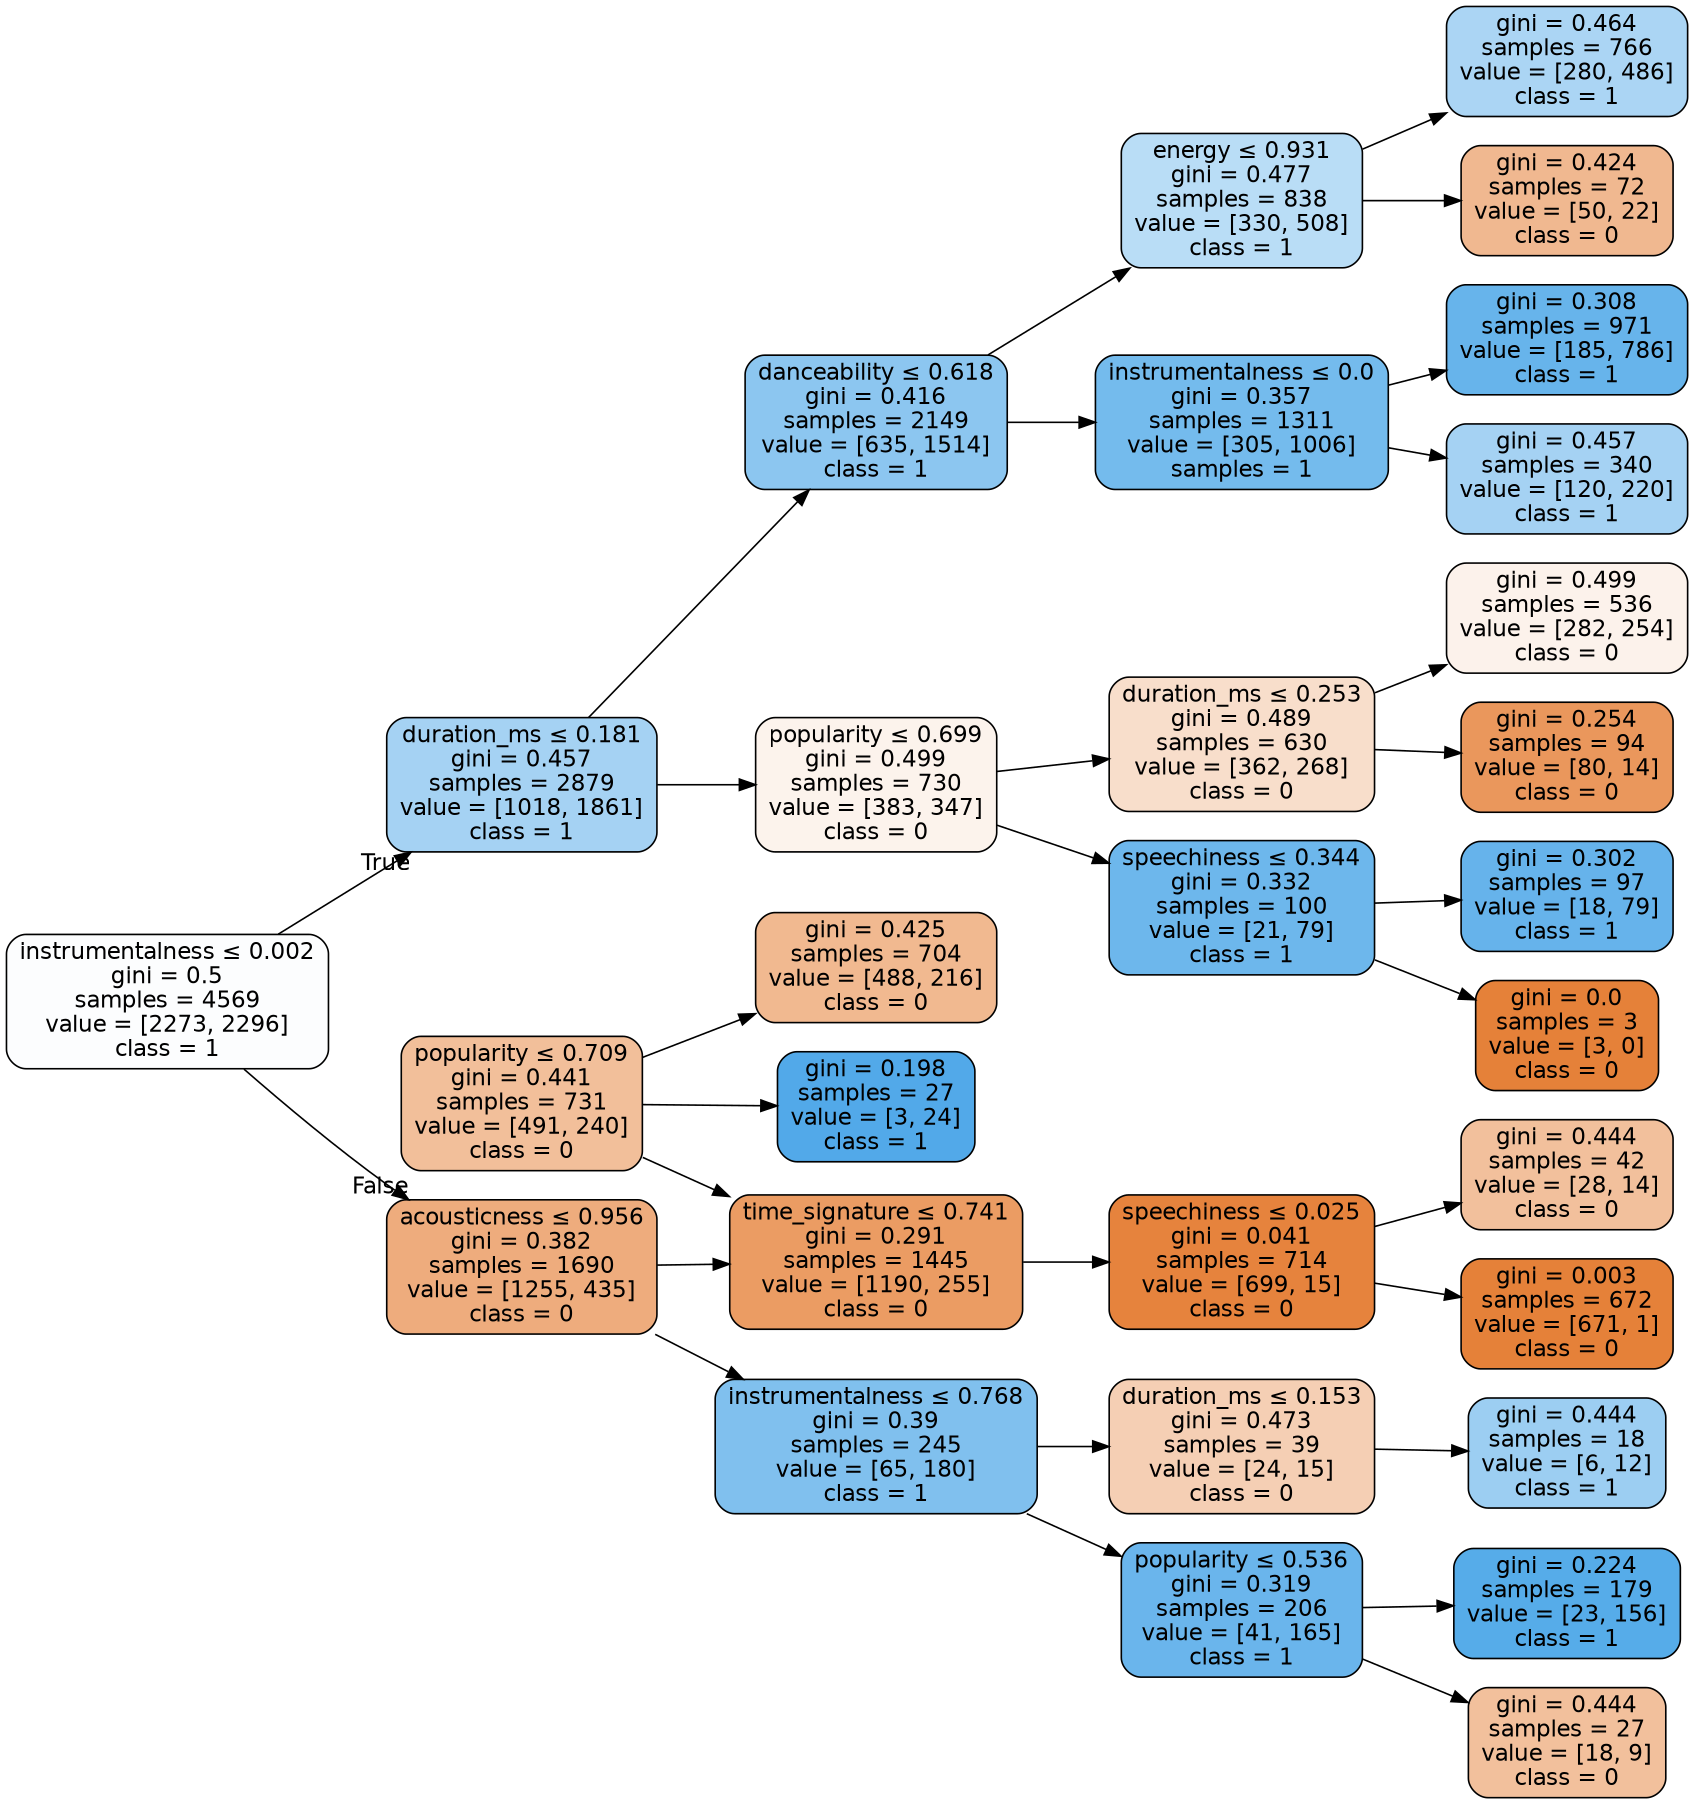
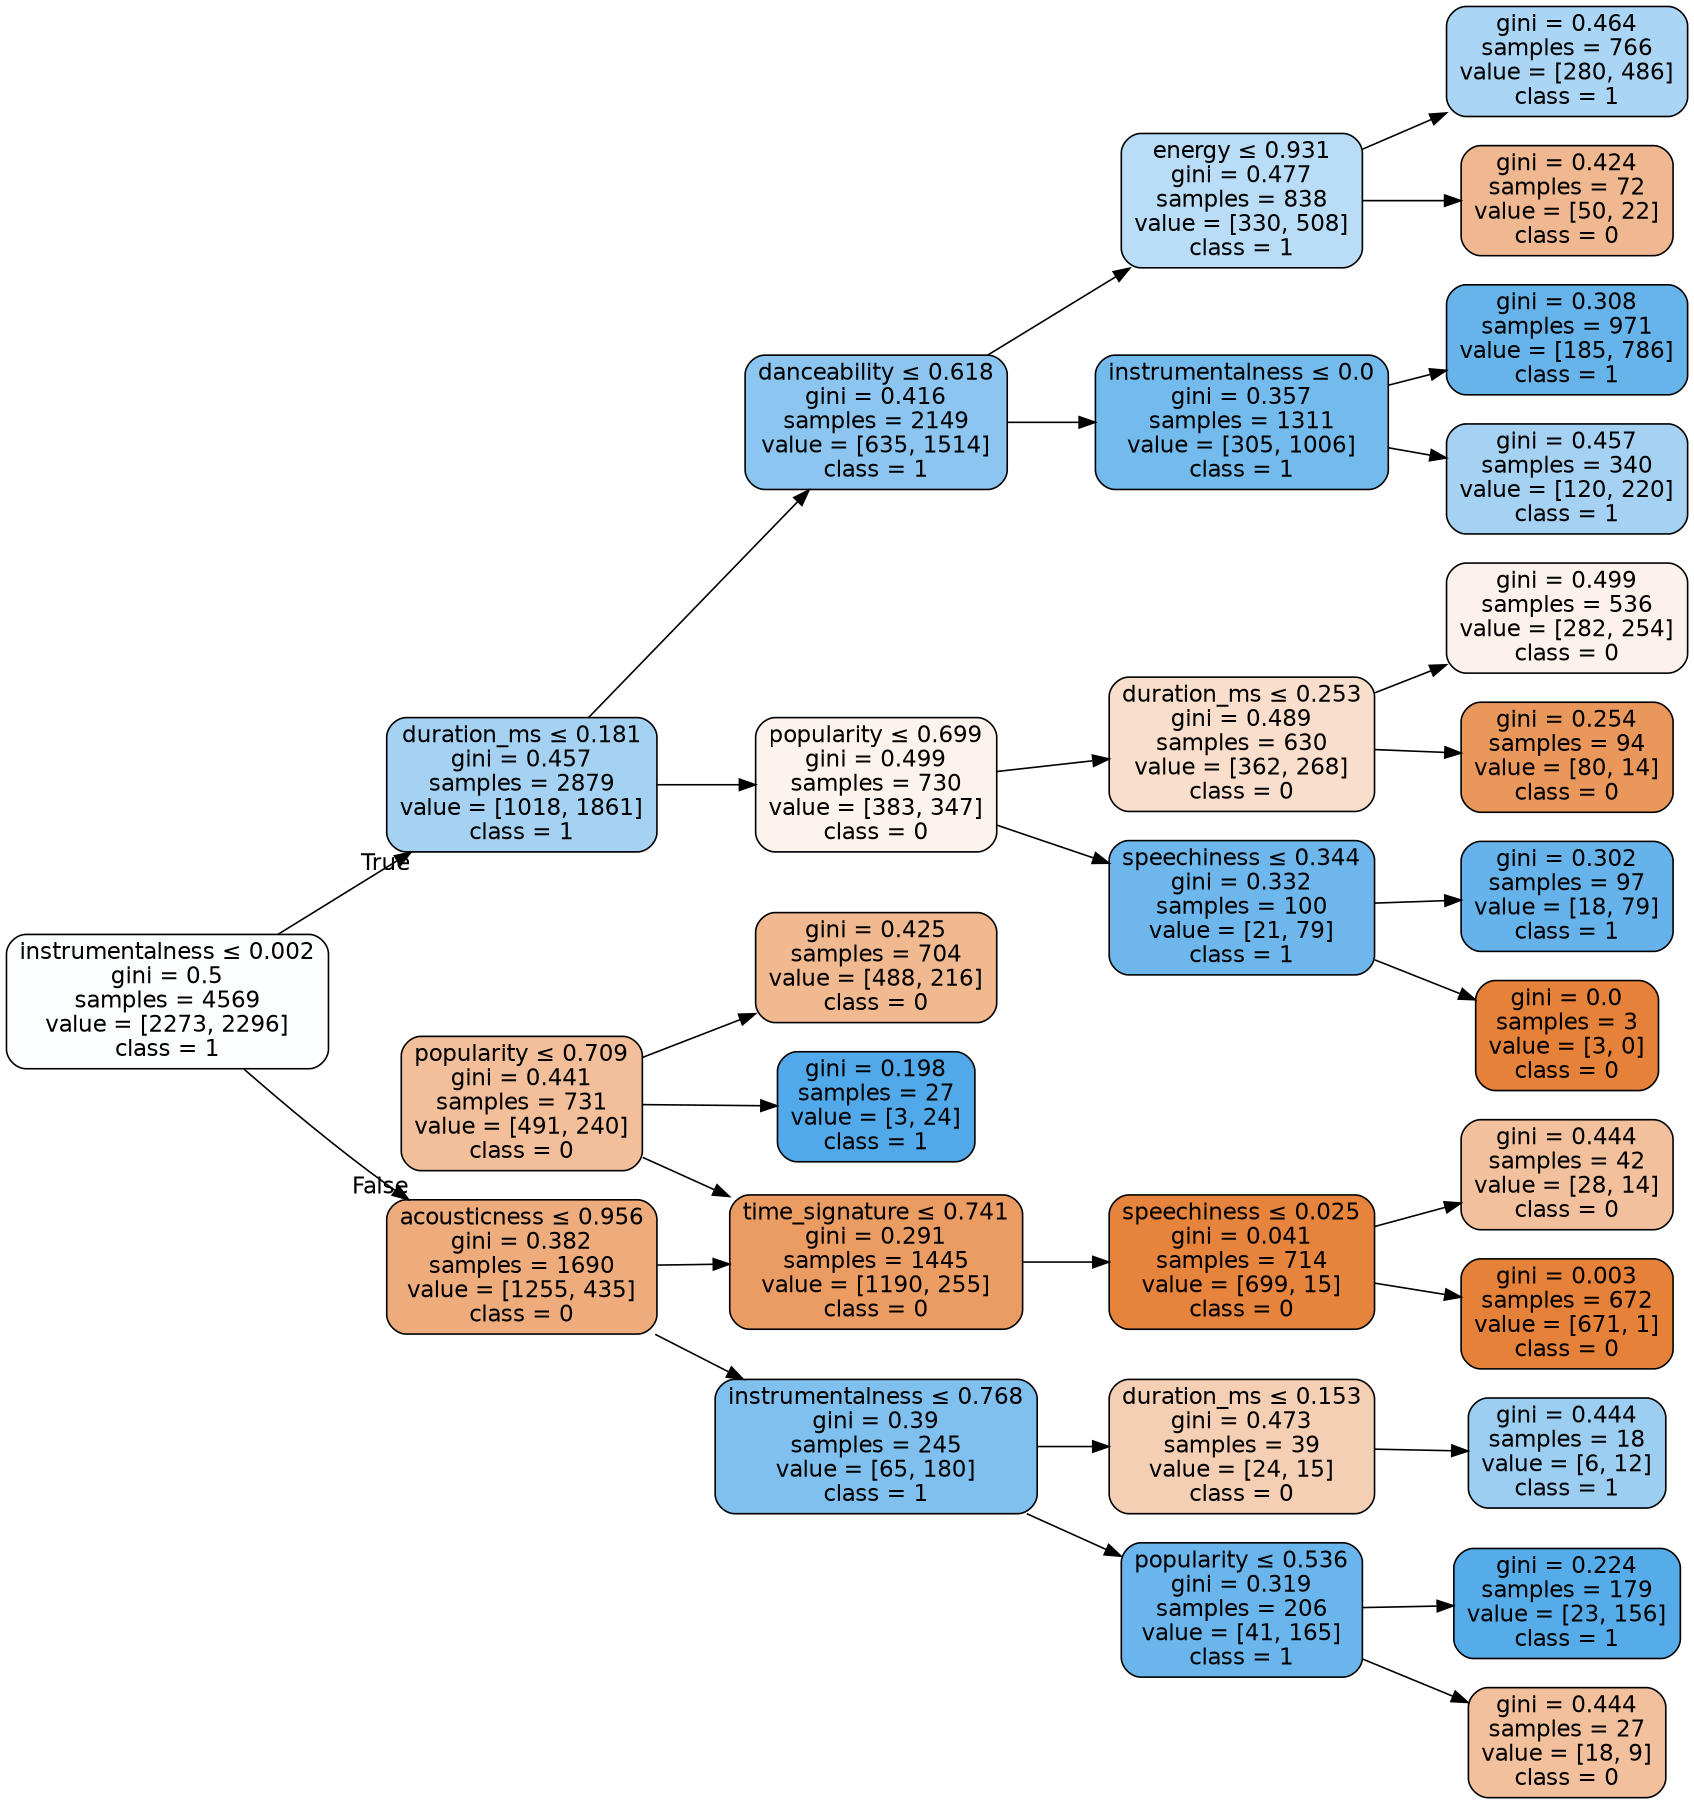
node "instrumentalness ≤ 0.0": text "samples = 1" -> "class = 1"
